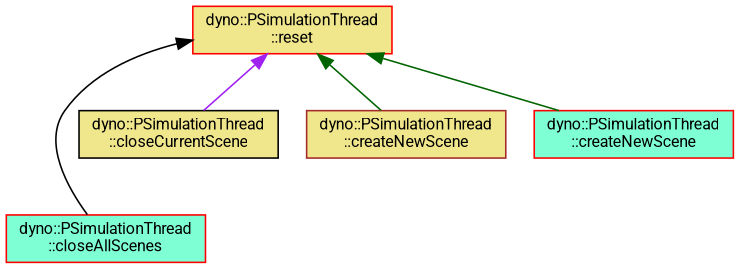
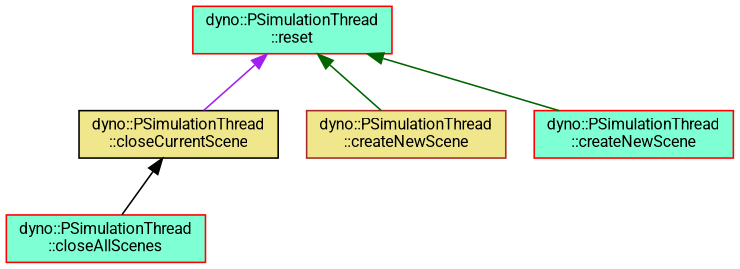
node "dyno::PSimulationThread ::reset": fillcolor khaki -> aquamarine
edge "dyno::PSimulationThread ::closeAllScenes" -> "dyno::PSimulationThread ::reset": now "dyno::PSimulationThread ::closeAllScenes" -> "dyno::PSimulationThread ::closeCurrentScene"
